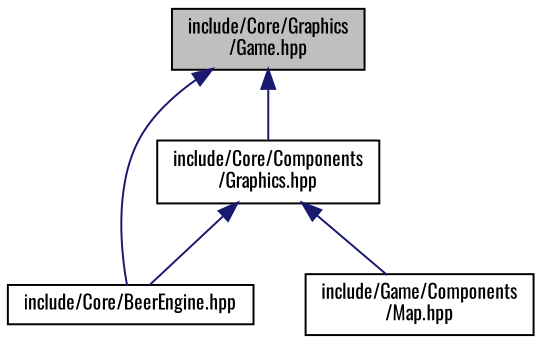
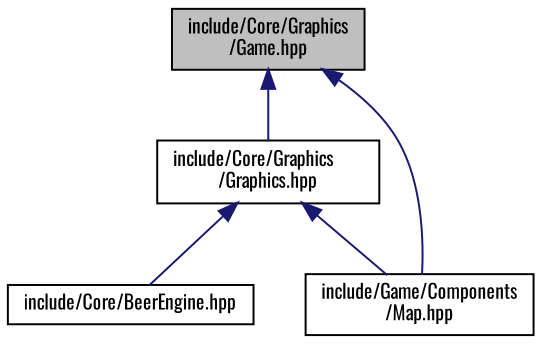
edge "include/Core/BeerEngine.hpp" -> "include/Core/Graphics /Game.hpp": now "include/Game/Components /Map.hpp" -> "include/Core/Graphics /Game.hpp"
node "include/Core/Components /Graphics.hpp": label "include/Core/Components /Graphics.hpp" -> "include/Core/Graphics /Graphics.hpp"
